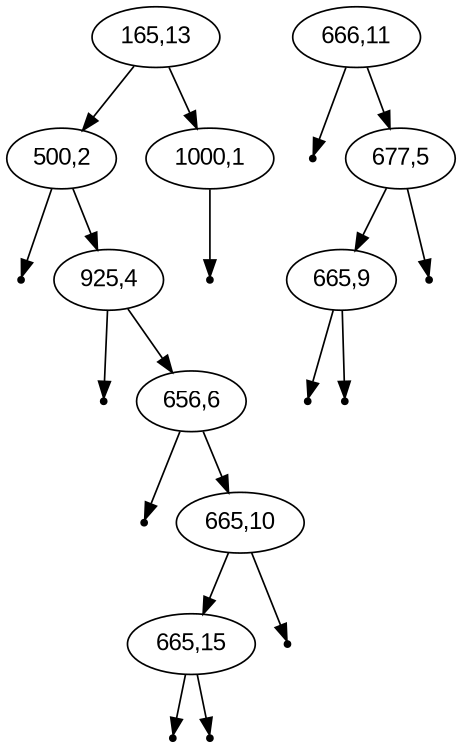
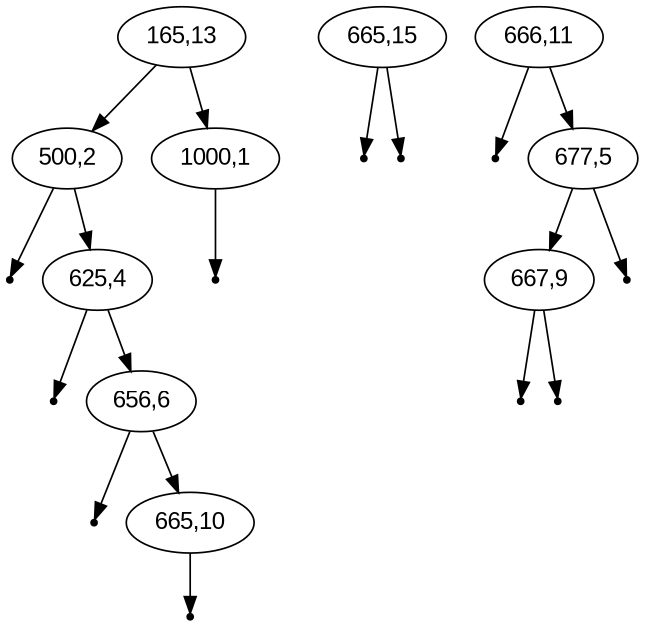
node "925,4": label "925,4" -> "625,4"
node "665,9": label "665,9" -> "667,9"
edge "665,10" -> "665,15": removed
